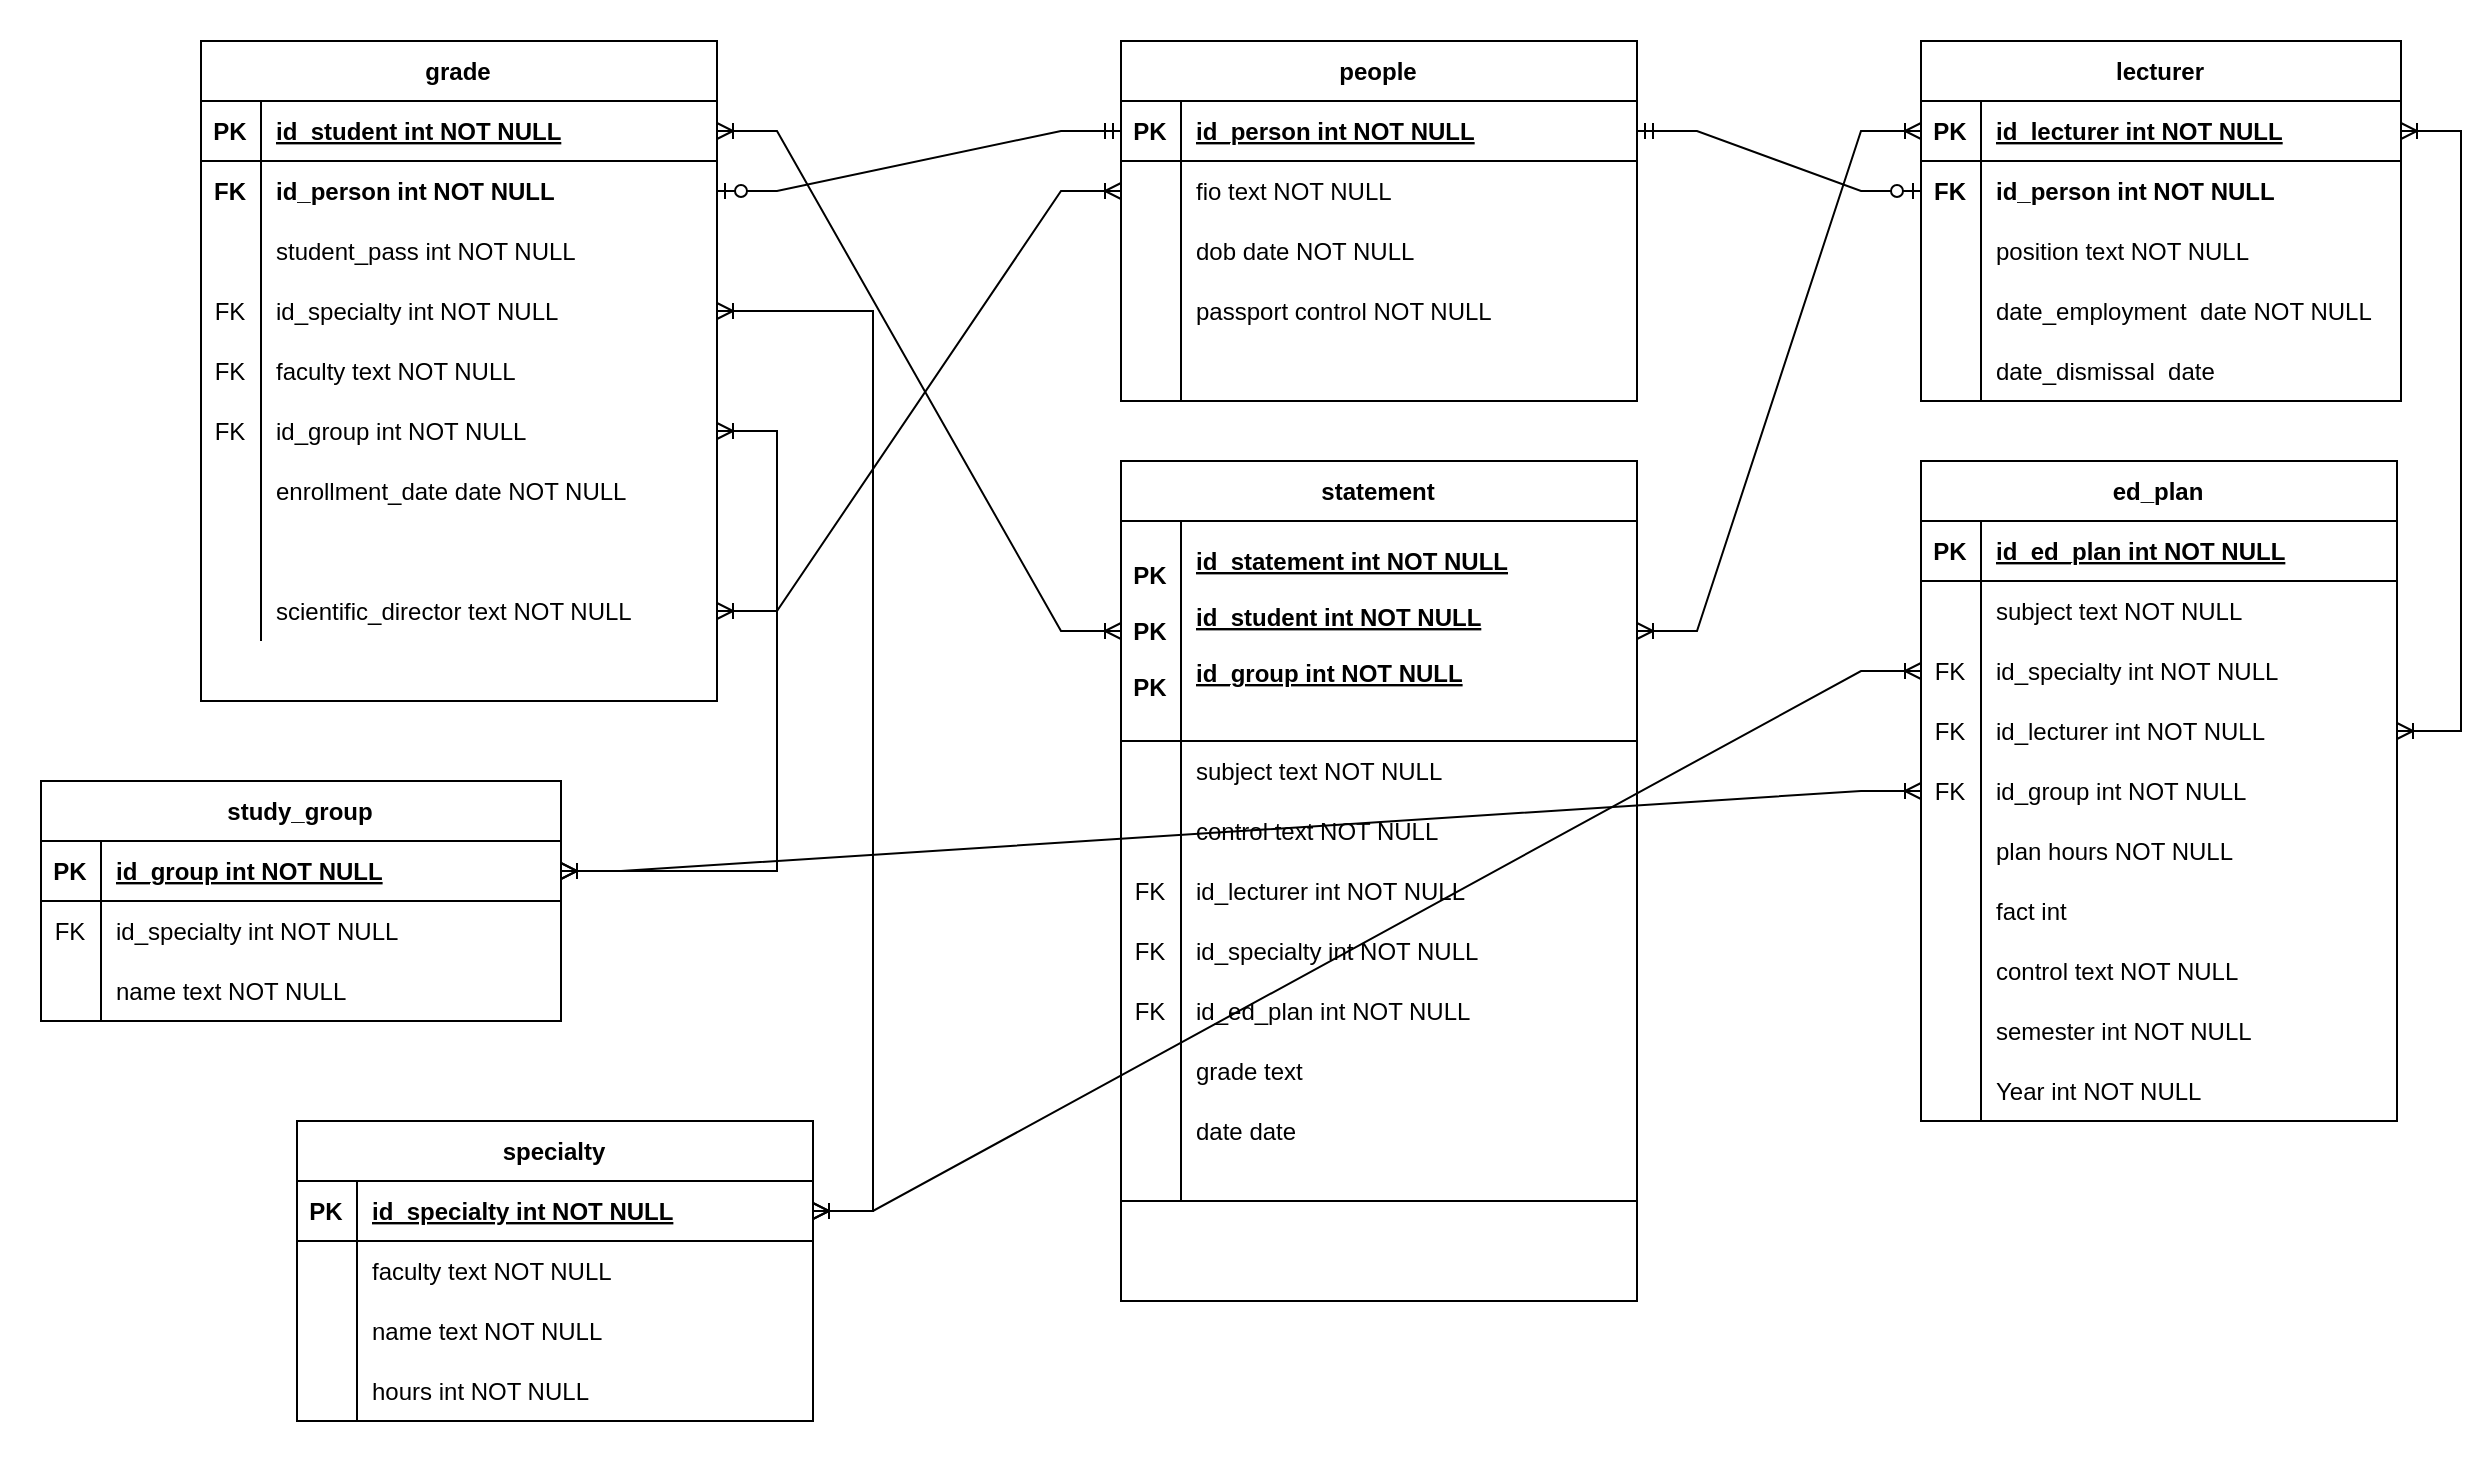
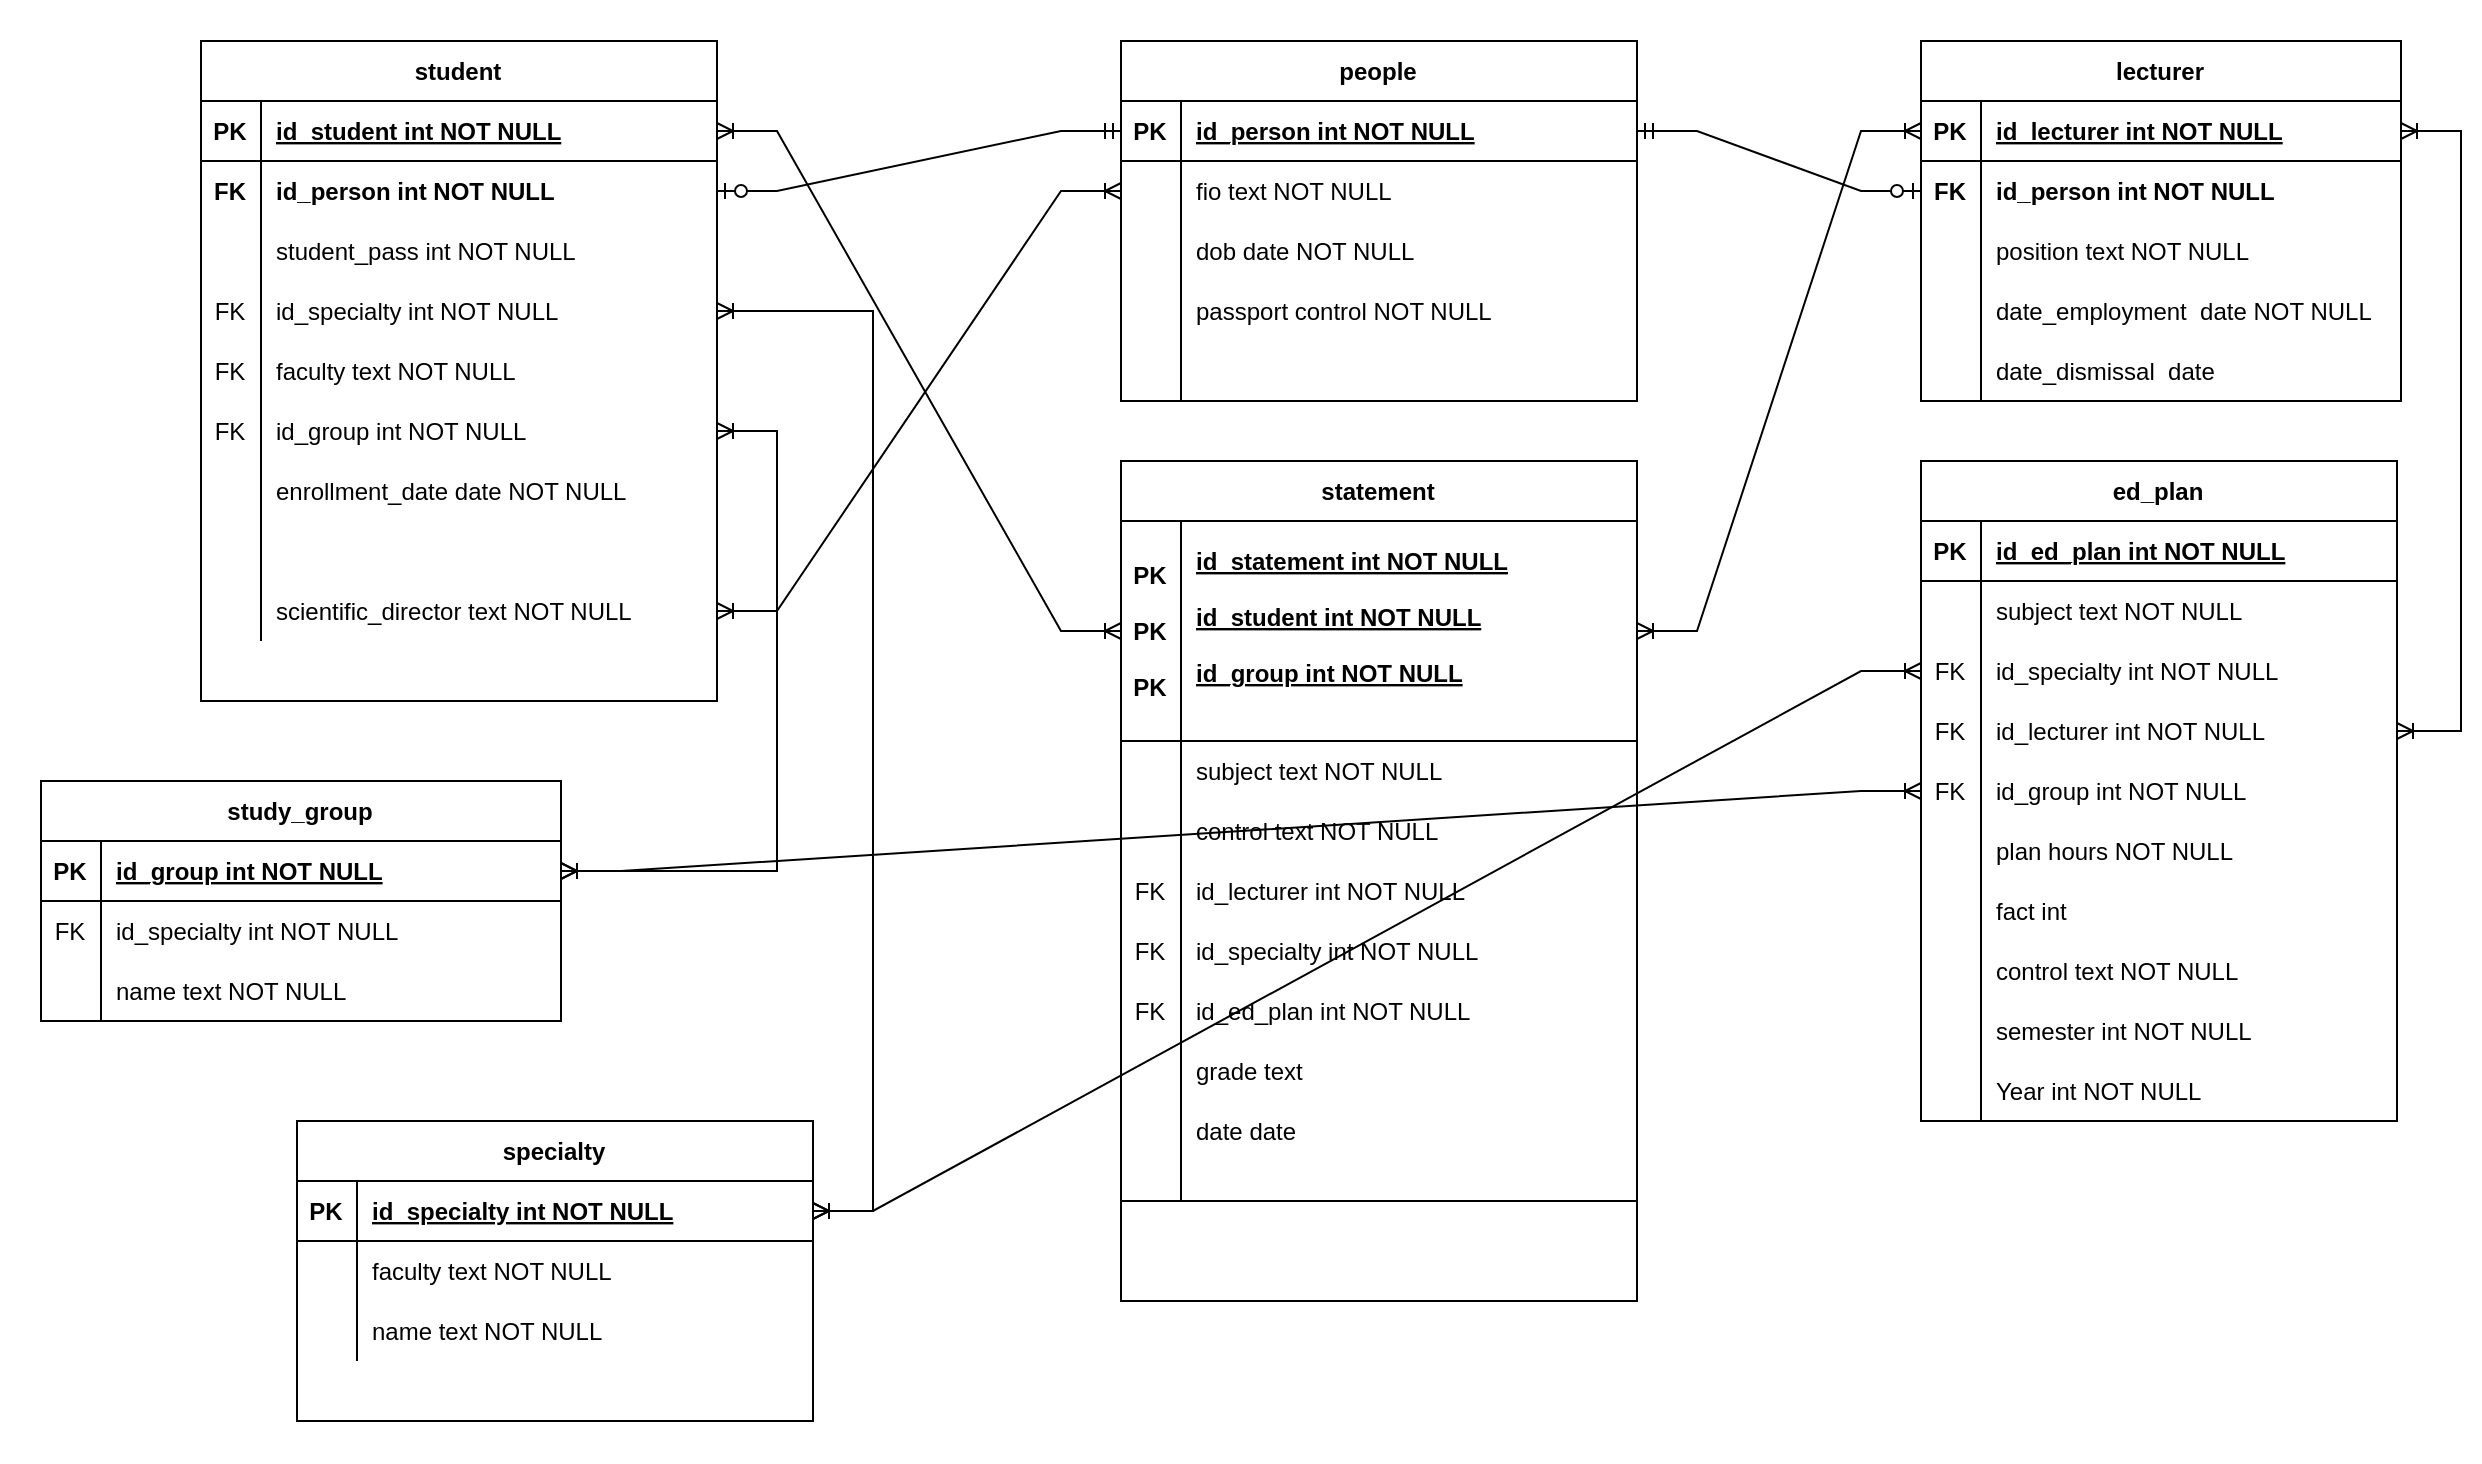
node "grade": label "grade" -> "student"
node "hours int NOT NULL": removed
